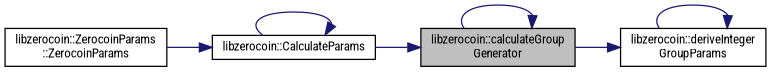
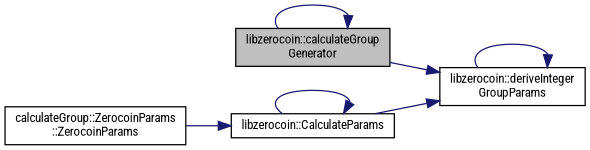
node "libzerocoin::ZerocoinParams ::ZerocoinParams": label "libzerocoin::ZerocoinParams ::ZerocoinParams" -> "calculateGroup::ZerocoinParams ::ZerocoinParams"
edge "libzerocoin::CalculateParams" -> "libzerocoin::calculateGroup Generator": now "libzerocoin::CalculateParams" -> "libzerocoin::deriveInteger GroupParams"
